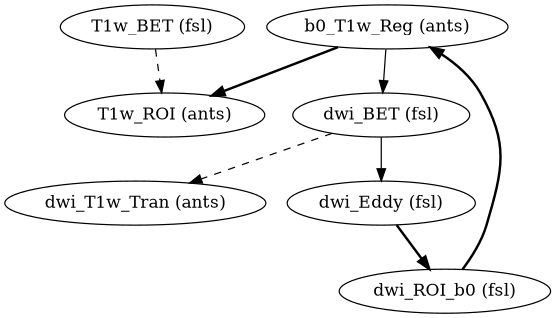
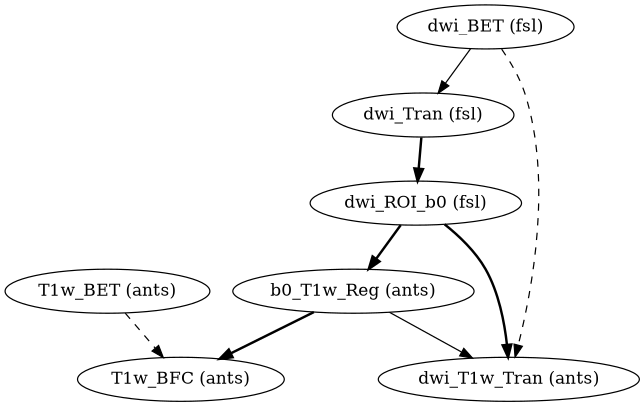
node "T1w_BET (fsl)": label "T1w_BET (fsl)" -> "T1w_BET (ants)"
edge "b0_T1w_Reg (ants)" -> "dwi_BET (fsl)": now "b0_T1w_Reg (ants)" -> "dwi_T1w_Tran (ants)"
node "T1w_ROI (ants)": label "T1w_ROI (ants)" -> "T1w_BFC (ants)"
node "dwi_Eddy (fsl)": label "dwi_Eddy (fsl)" -> "dwi_Tran (fsl)"
edge "dwi_ROI_b0 (fsl)" -> "dwi_T1w_Tran (ants)": added
